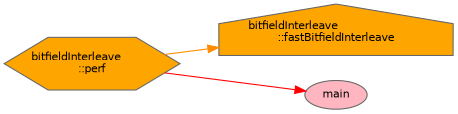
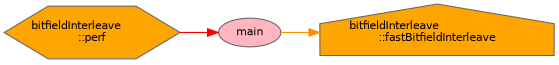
edge "bitfieldInterleave ::perf" -> "bitfieldInterleave ::fastBitfieldInterleave": now "main" -> "bitfieldInterleave ::fastBitfieldInterleave"
